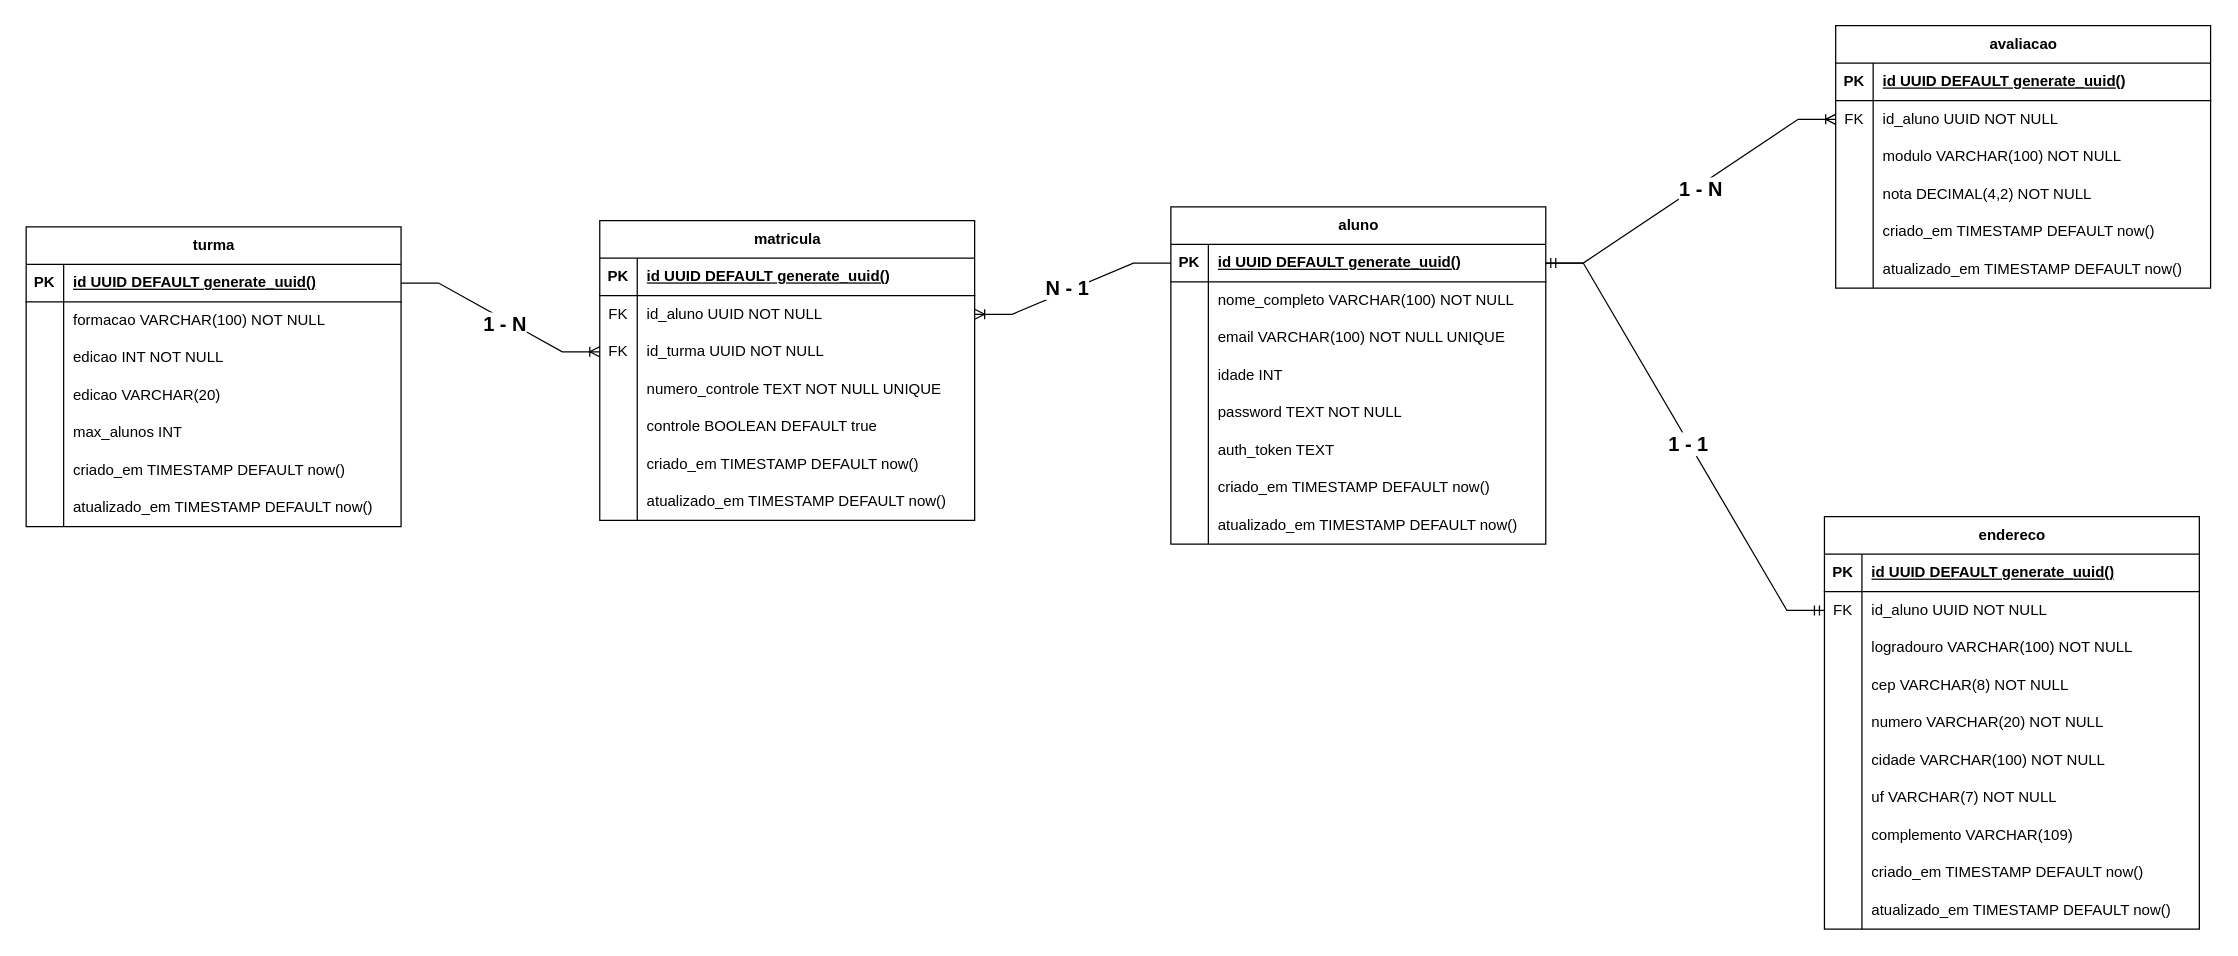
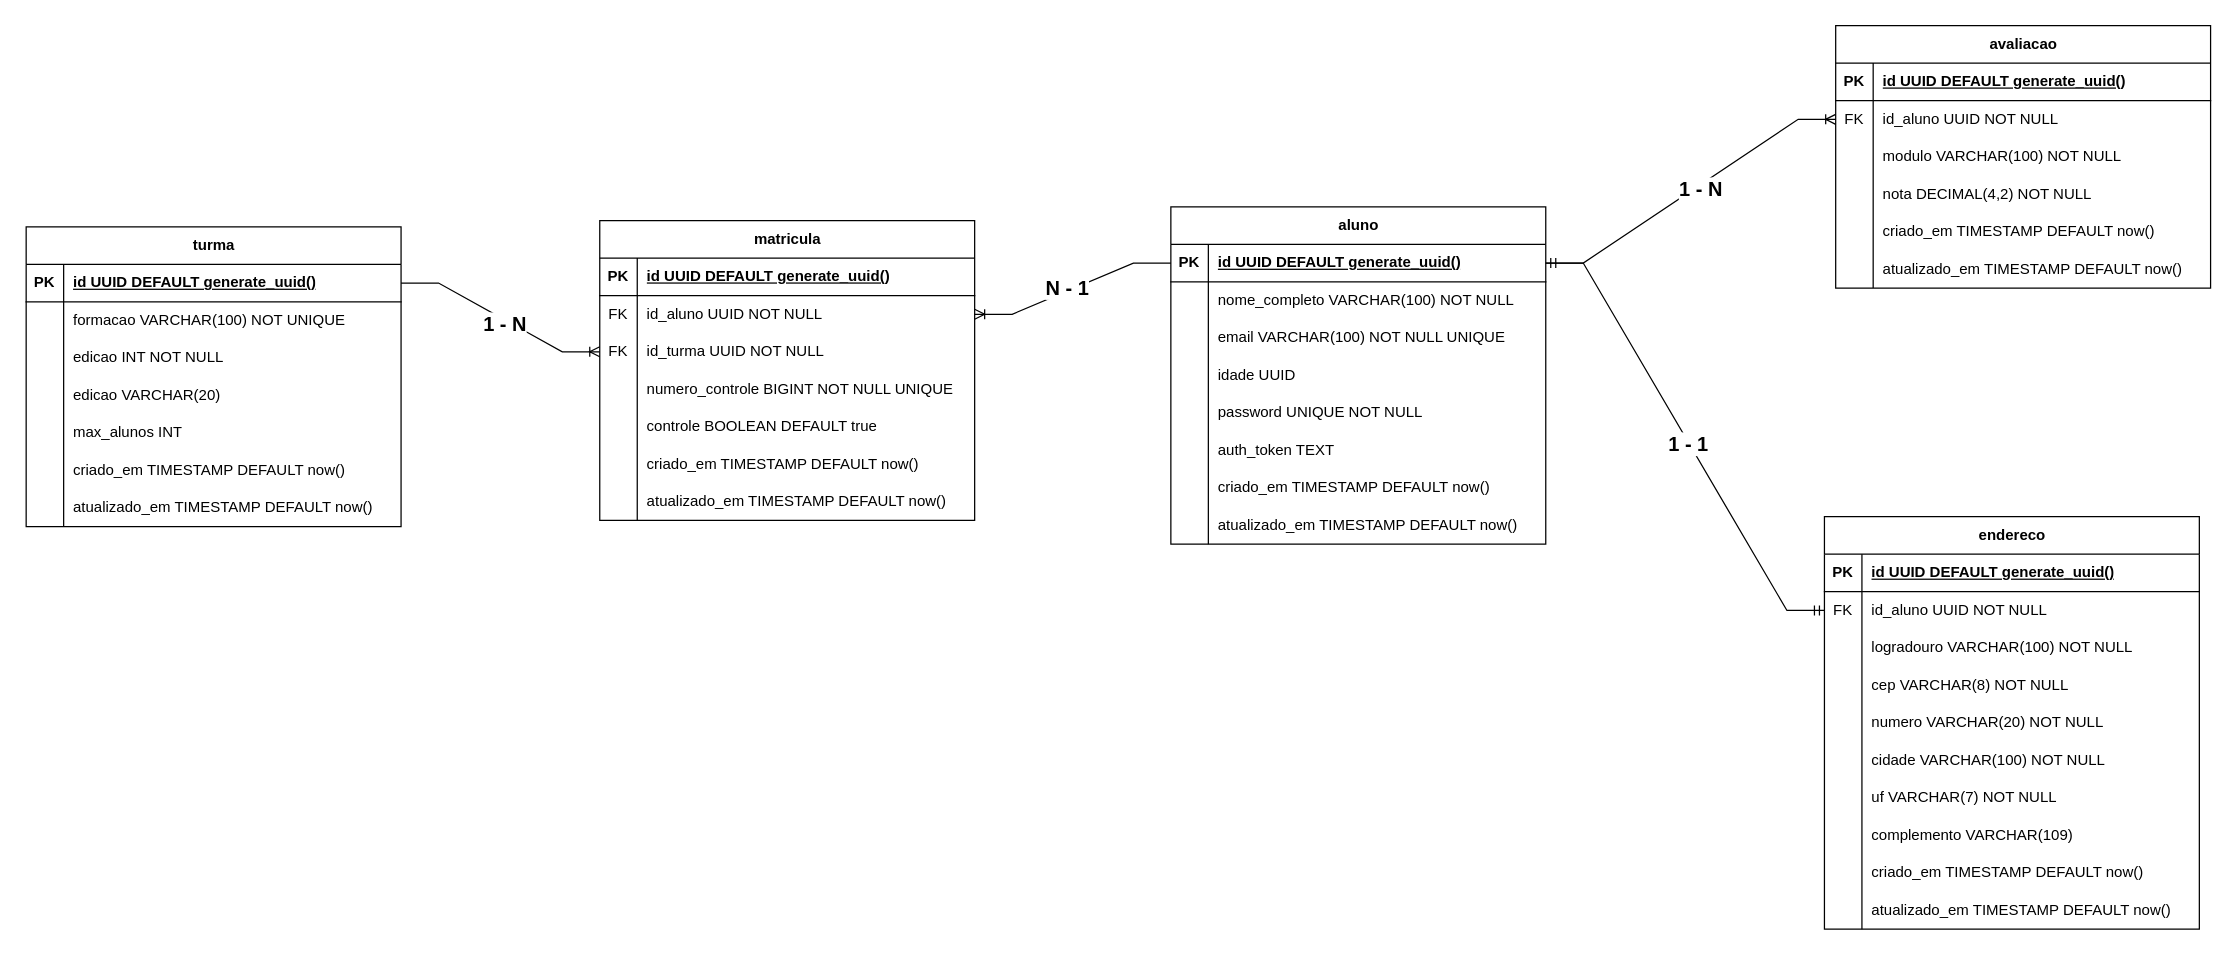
node "formacao VARCHAR(100) NOT NULL": label "formacao VARCHAR(100) NOT NULL" -> "formacao VARCHAR(100) NOT UNIQUE"
node "idade INT": label "idade INT" -> "idade UUID"
node "numero_controle TEXT NOT NULL UNIQUE": label "numero_controle TEXT NOT NULL UNIQUE" -> "numero_controle BIGINT NOT NULL UNIQUE"
node "password TEXT NOT NULL": label "password TEXT NOT NULL" -> "password UNIQUE NOT NULL"
